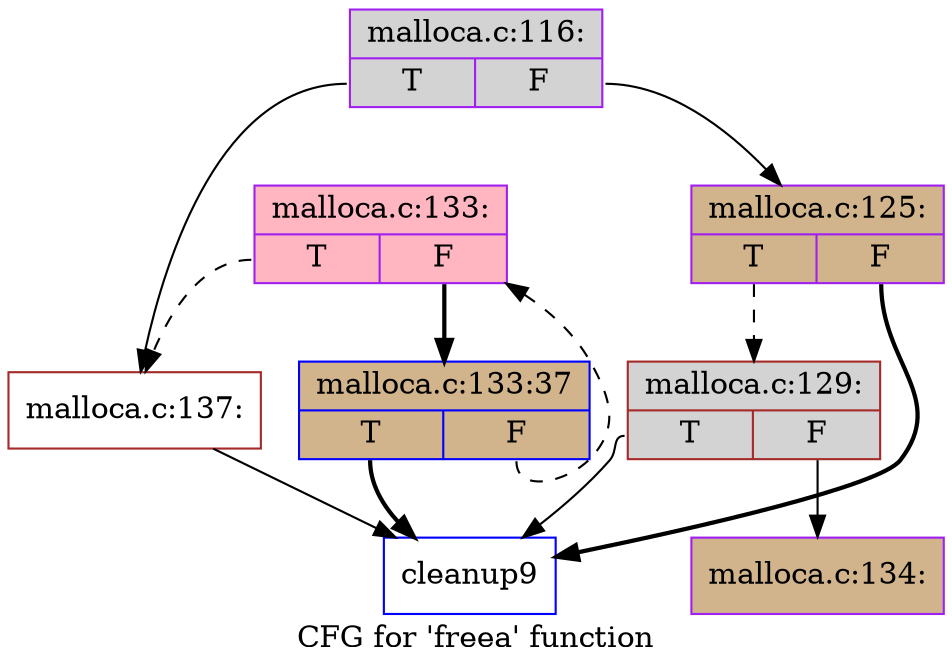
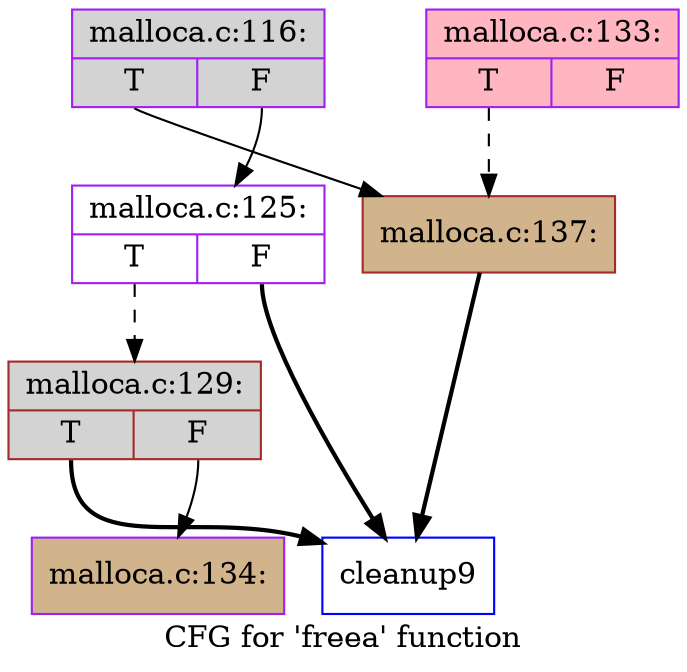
node "malloca.c:125:": fillcolor tan -> white
node "malloca.c:137:": fillcolor white -> tan
node "malloca.c:133:37": removed
edge "malloca.c:129:" -> "cleanup9": style solid -> bold
edge "malloca.c:137:" -> "cleanup9": style solid -> bold
